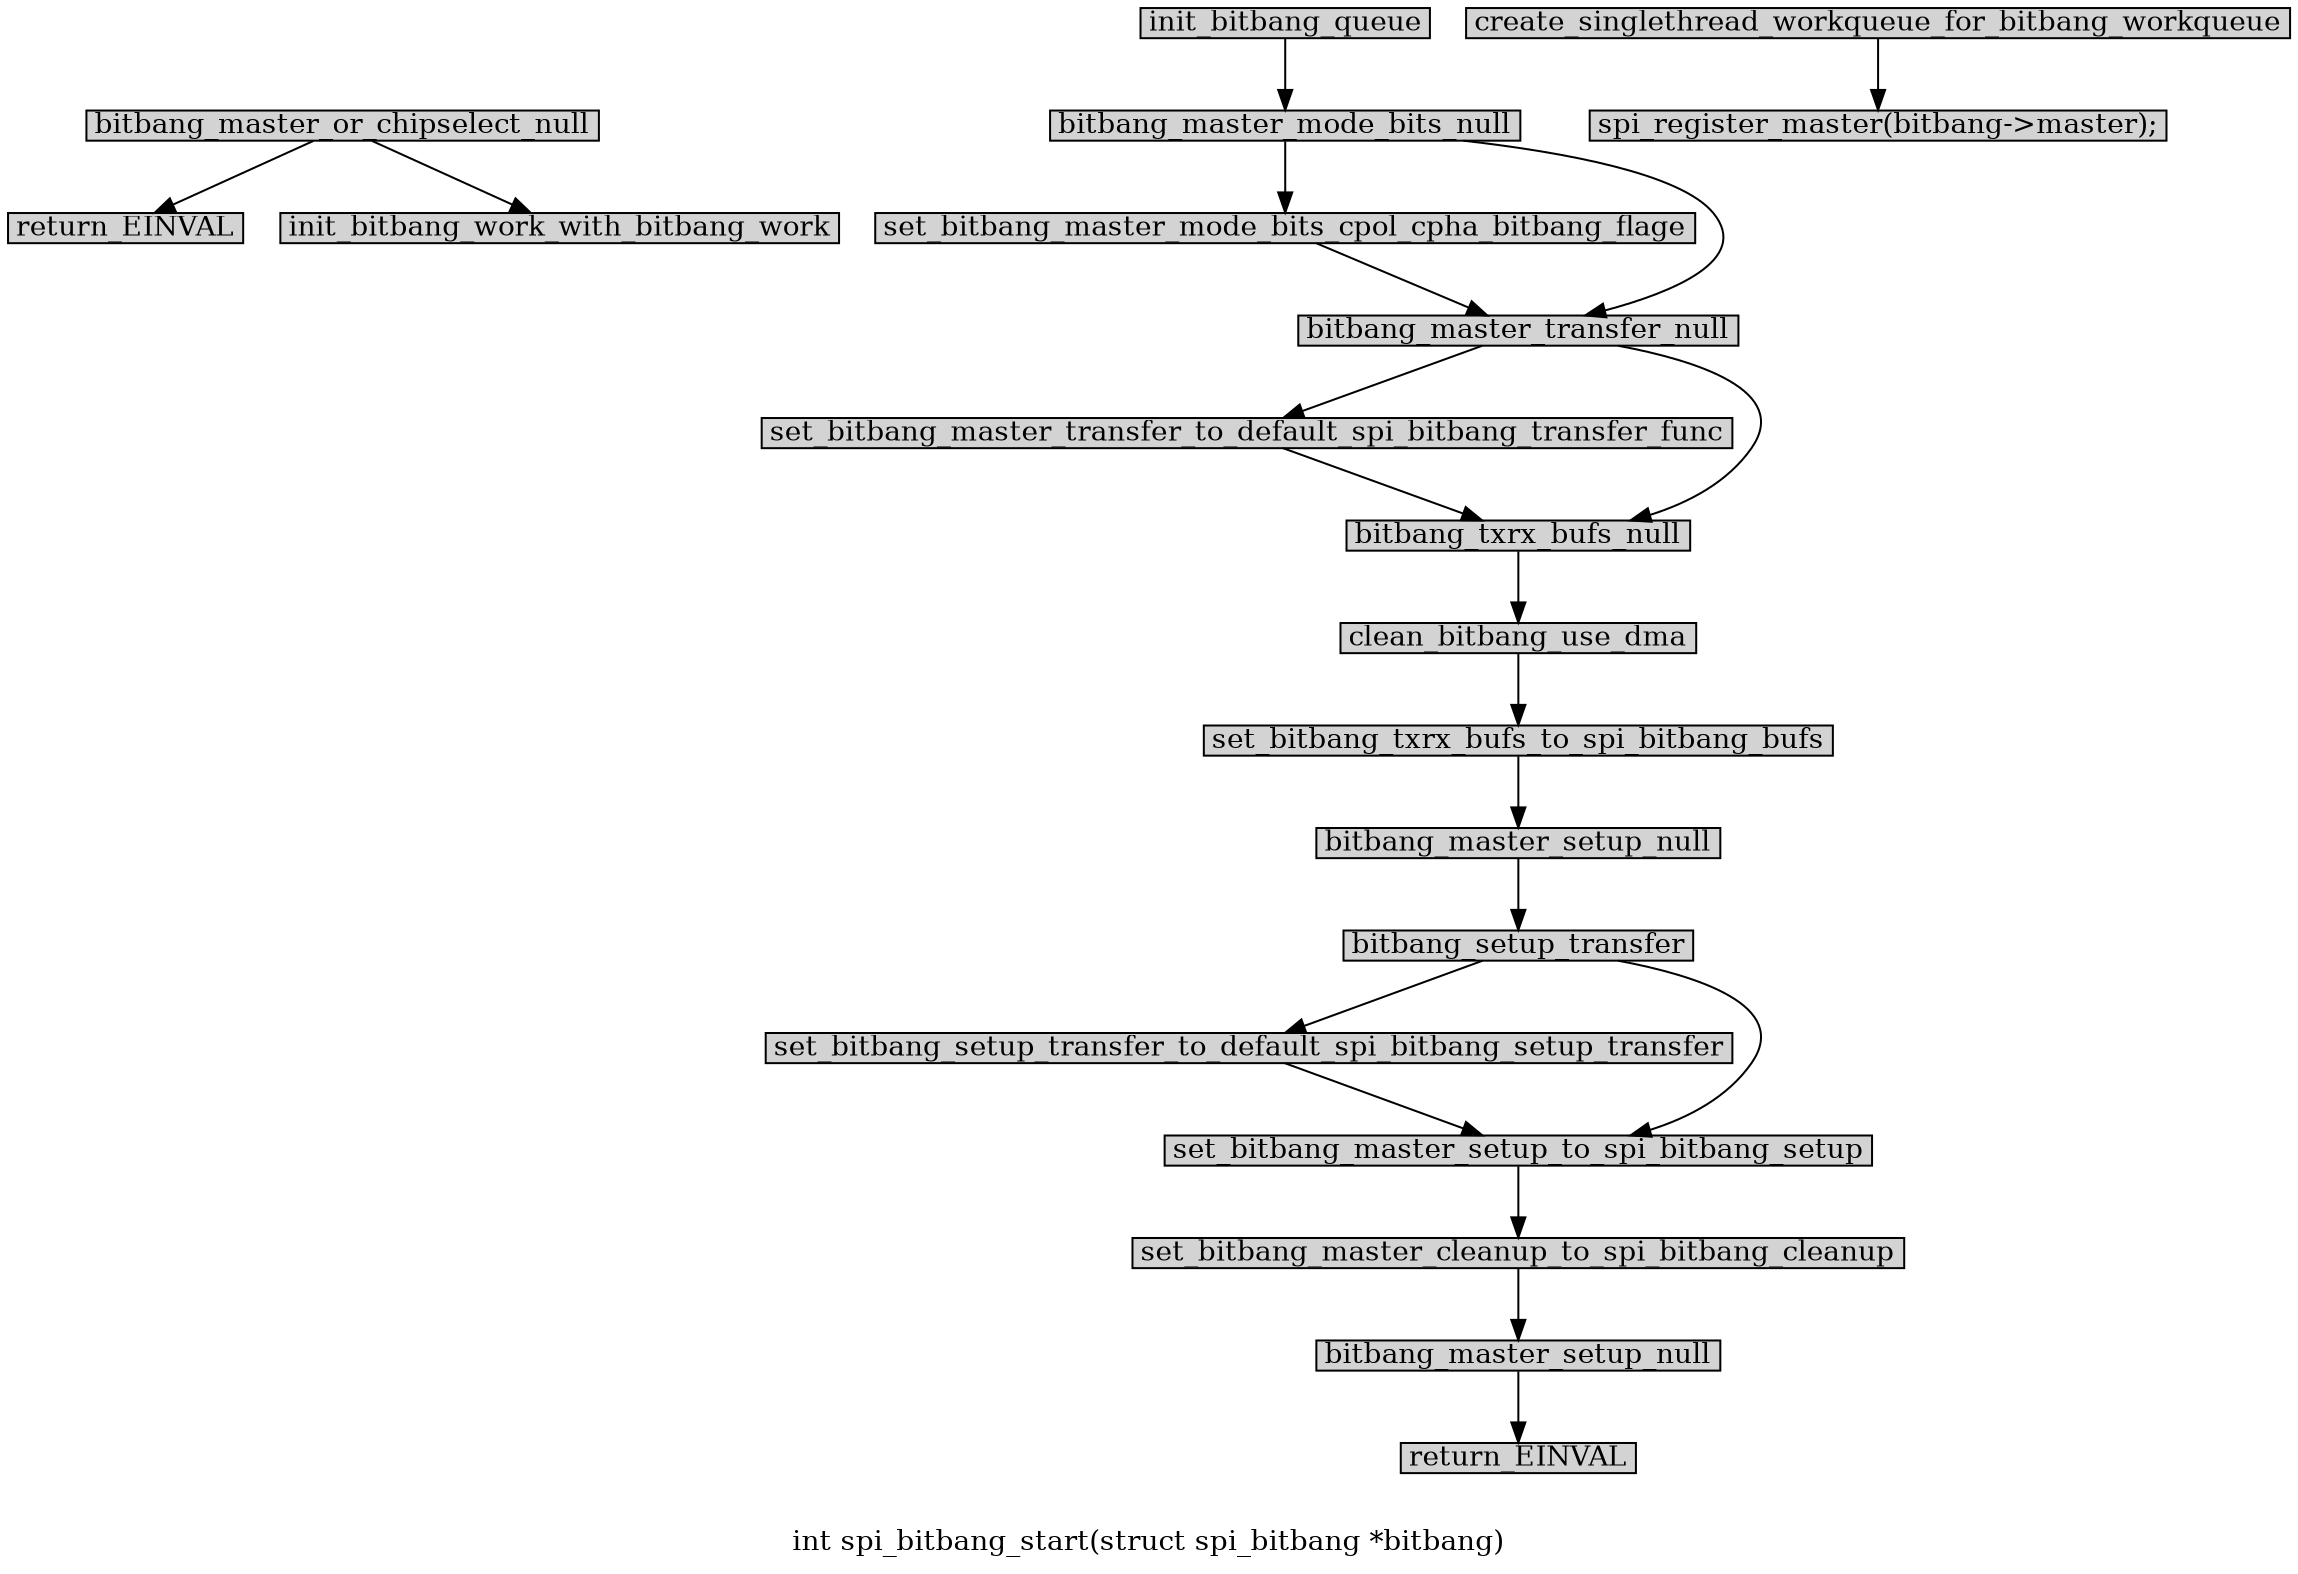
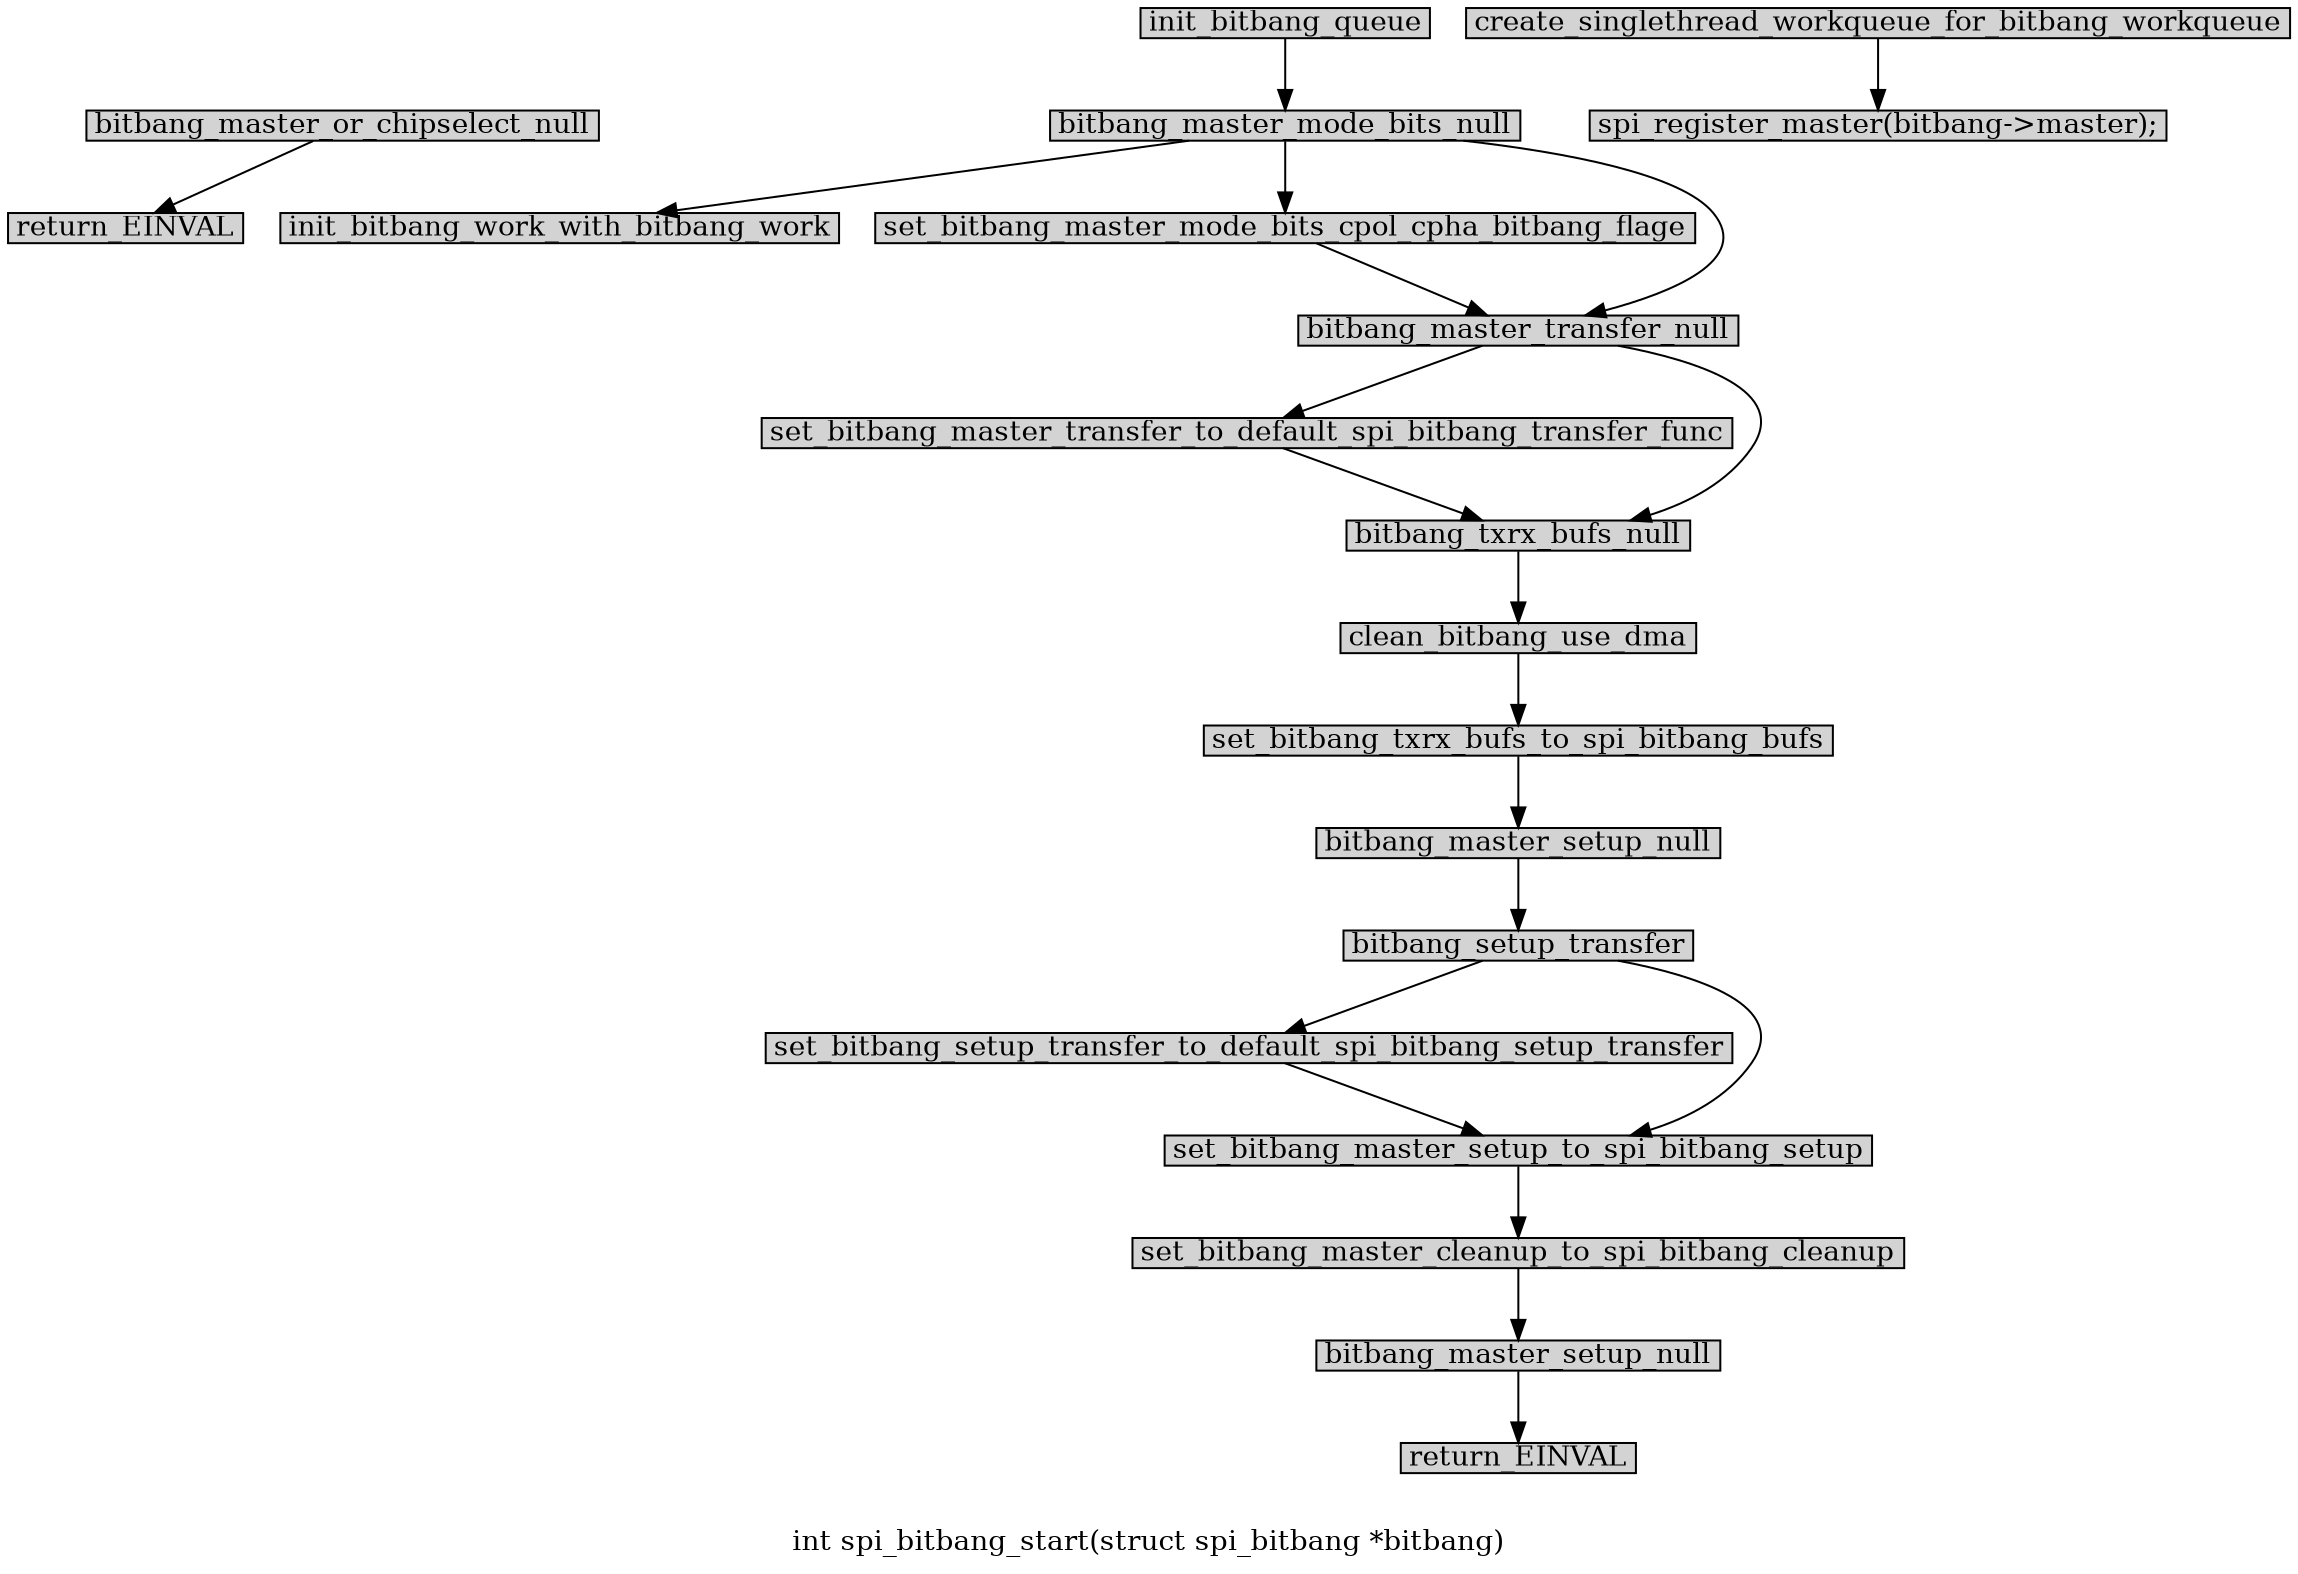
edge "bitbang_master_or_chipselect_null" -> "init_bitbang_work_with_bitbang_work": now "bitbang_master_mode_bits_null" -> "init_bitbang_work_with_bitbang_work"
